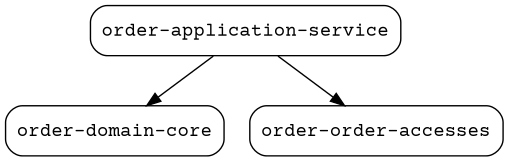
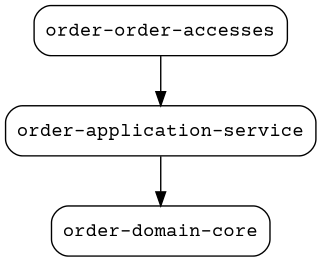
edge "order-application-service" -> "order-order-accesses": reversed
